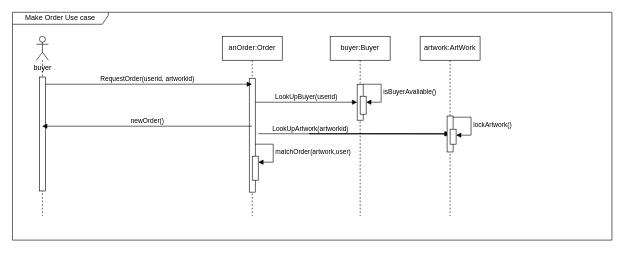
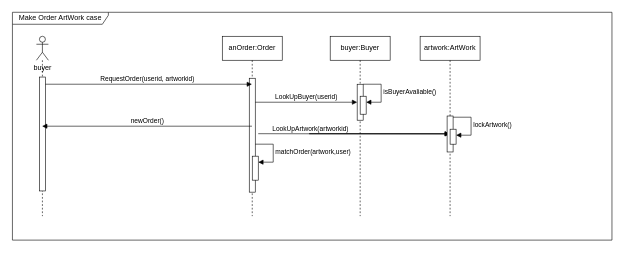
node "Make Order Use case": label "Make Order Use case" -> "Make Order ArtWork case"
